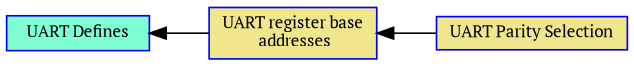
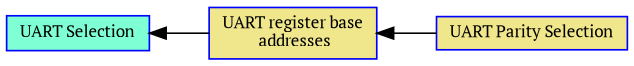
node "UART Defines": label "UART Defines" -> "UART Selection"
